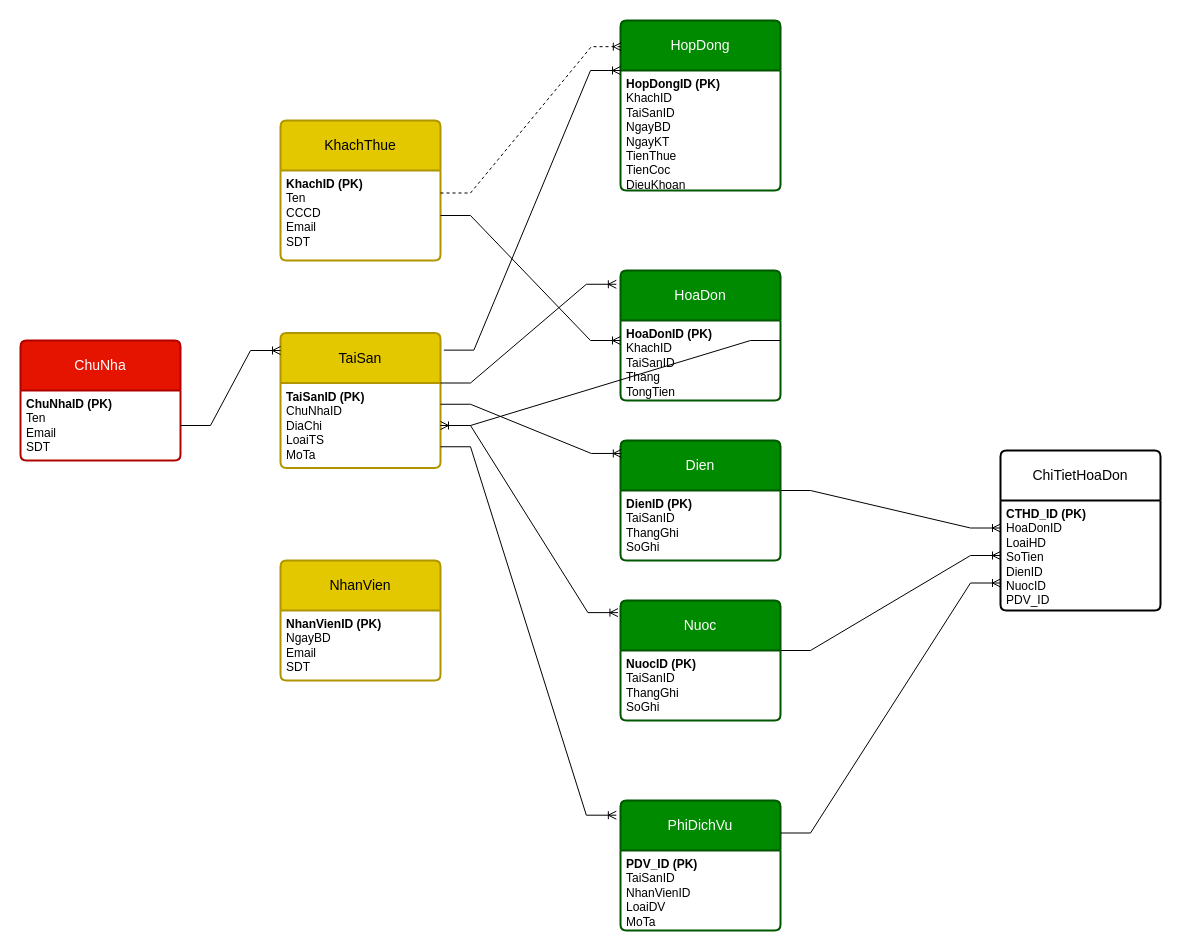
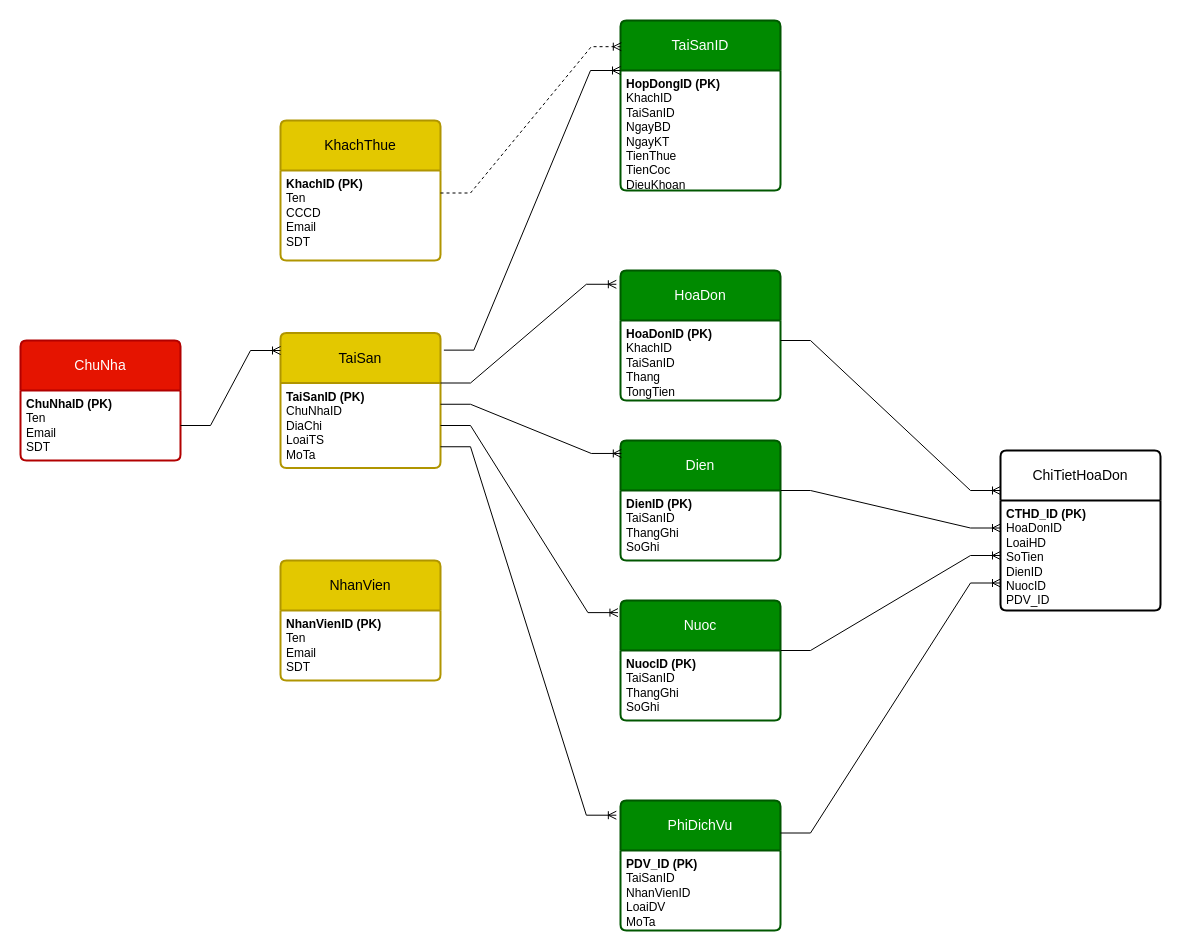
node "HopDong": label "HopDong" -> "TaiSanID"
edge "KhachID (PK) Ten CCCD Email SDT" -> "HoaDonID (PK) KhachID TaiSanID Thang TongTien": removed
edge "HoaDonID (PK) KhachID TaiSanID Thang TongTien" -> "TaiSanID (PK) ChuNhaID DiaChi LoaiTS MoTa": now "HoaDonID (PK) KhachID TaiSanID Thang TongTien" -> "ChiTietHoaDon"
node "NhanVienID (PK) NgayBD Email SDT": label "NhanVienID (PK) NgayBD Email SDT" -> "NhanVienID (PK) Ten Email SDT"
